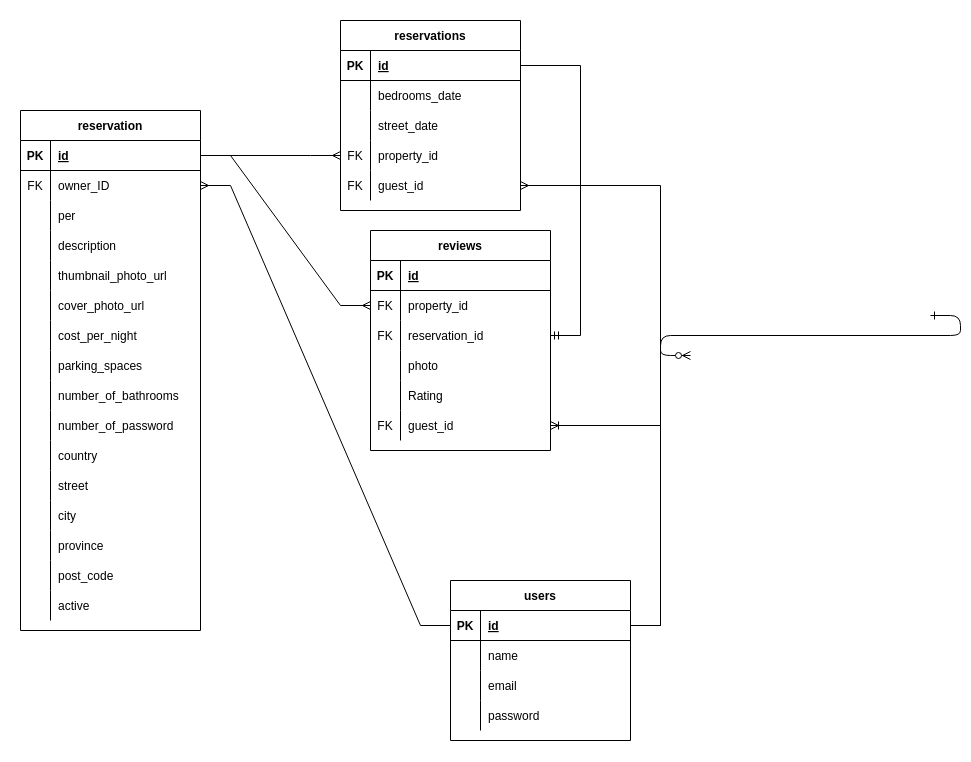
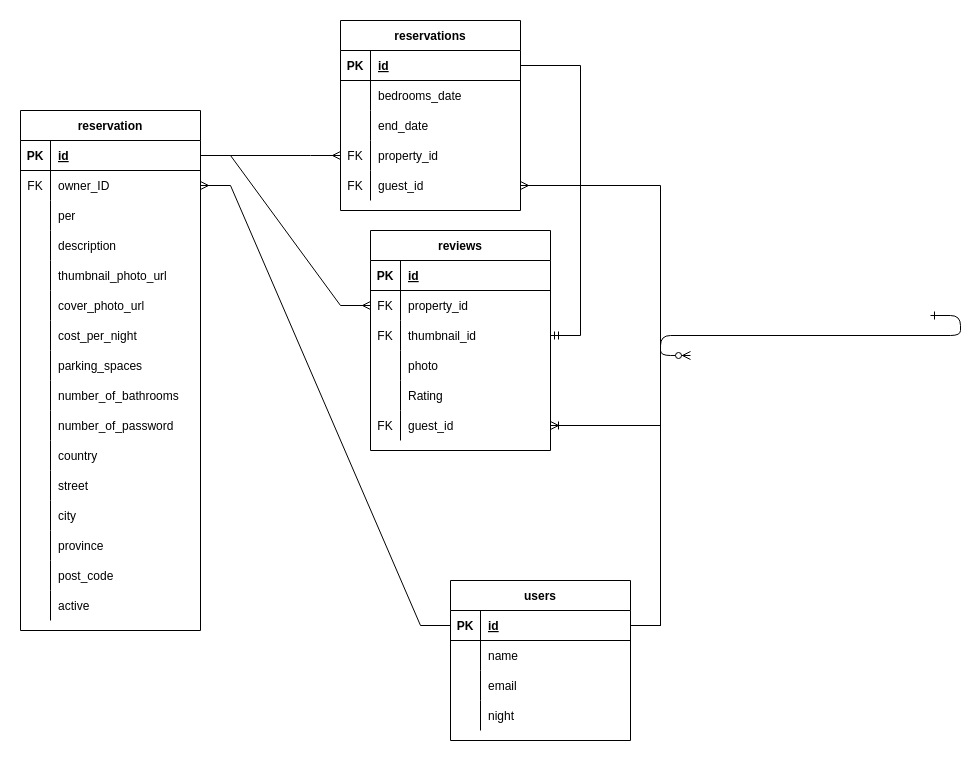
node "street_date": label "street_date" -> "end_date"
node "reservation_id": label "reservation_id" -> "thumbnail_id"
node "password": label "password" -> "night"
